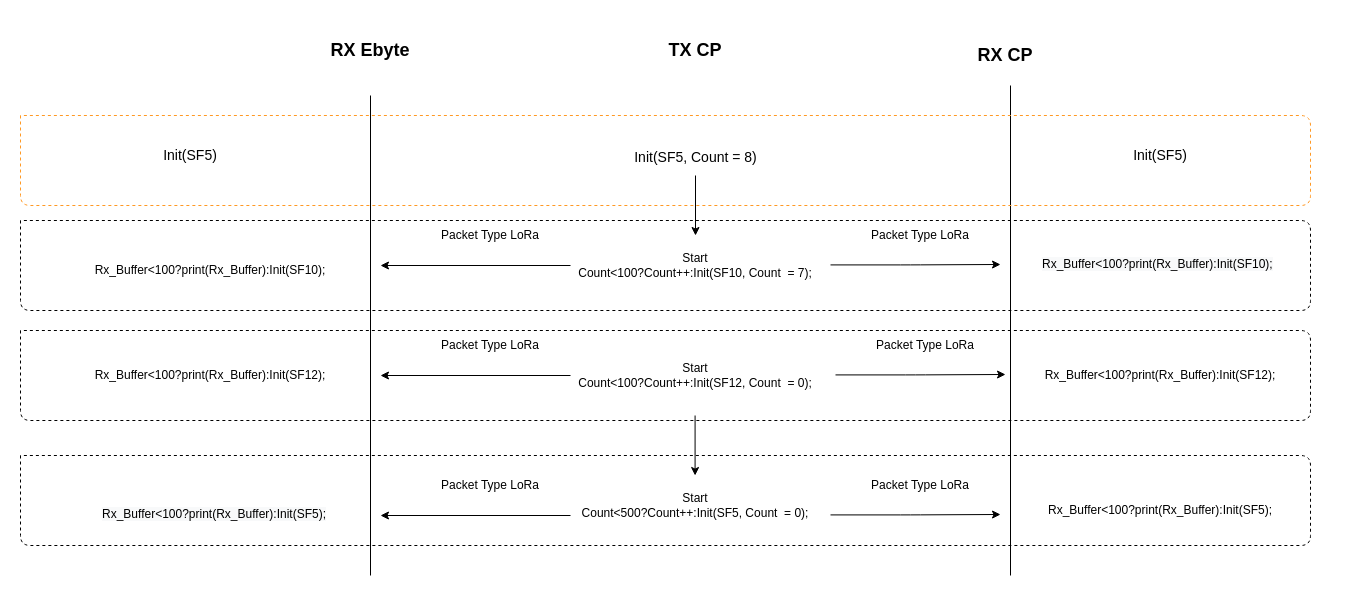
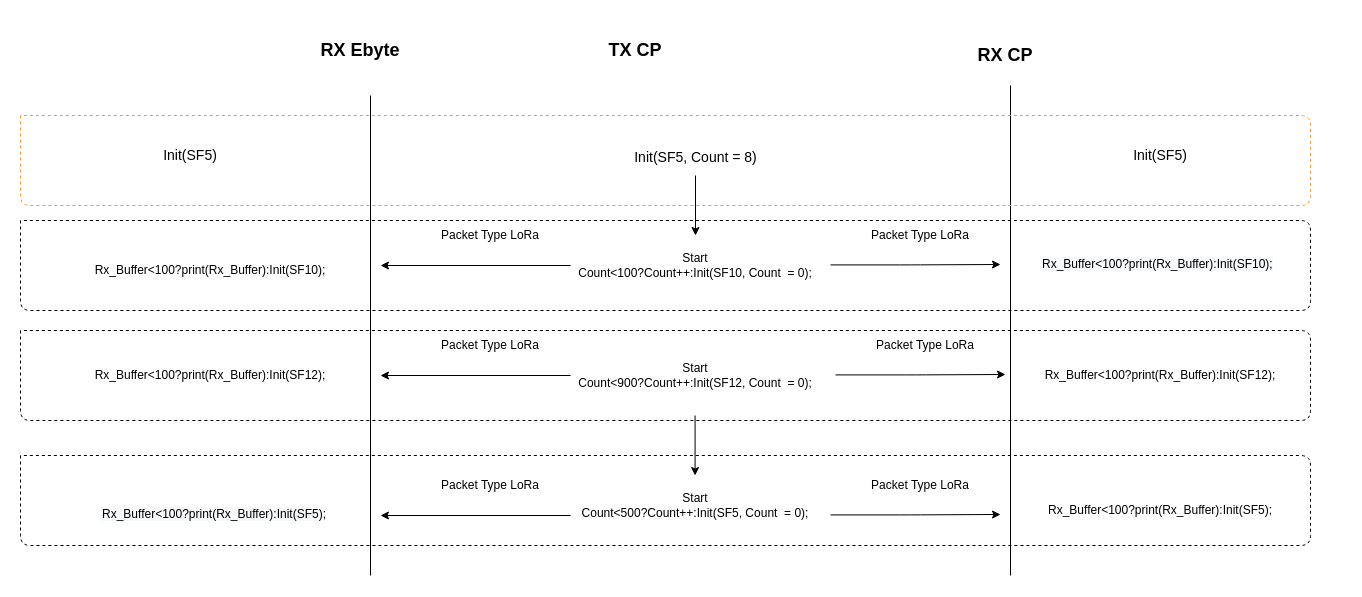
node "RX Ebyte": moved (371, 51) -> (361, 51)
node "TX CP": moved (696, 51) -> (636, 51)
node "Start Count<100?Count++:Init(SF10, Count = 7);": label "Start Count<100?Count++:Init(SF10, Count = 7);" -> "Start Count<100?Count++:Init(SF10, Count = 0);"
node "Start Count<100?Count++:Init(SF12, Count = 0);": label "Start Count<100?Count++:Init(SF12, Count = 0);" -> "Start Count<900?Count++:Init(SF12, Count = 0);"
